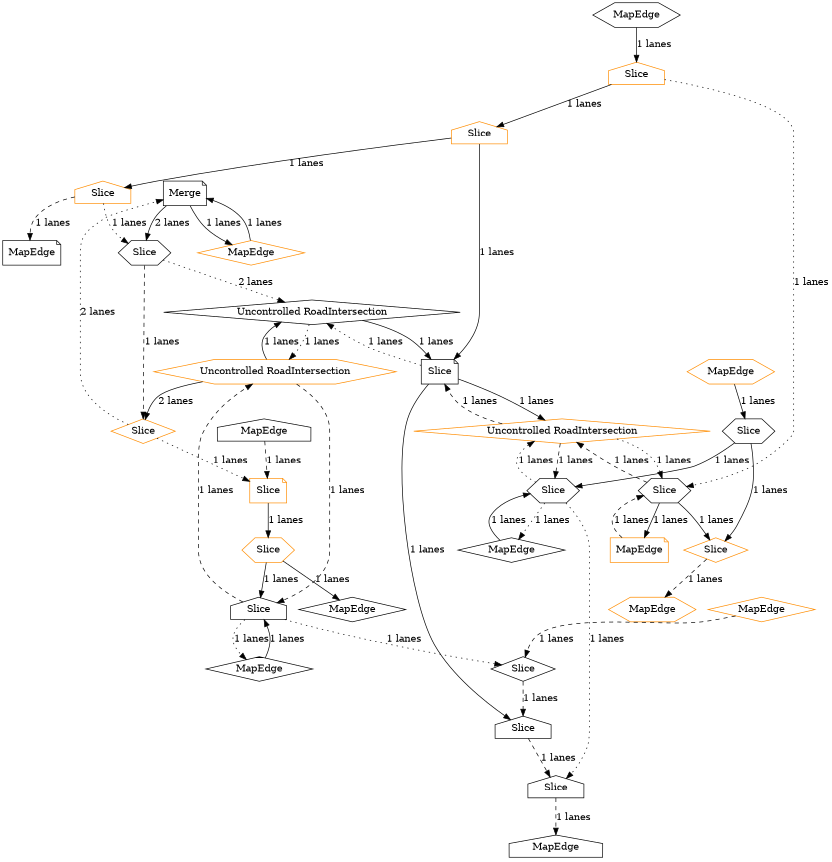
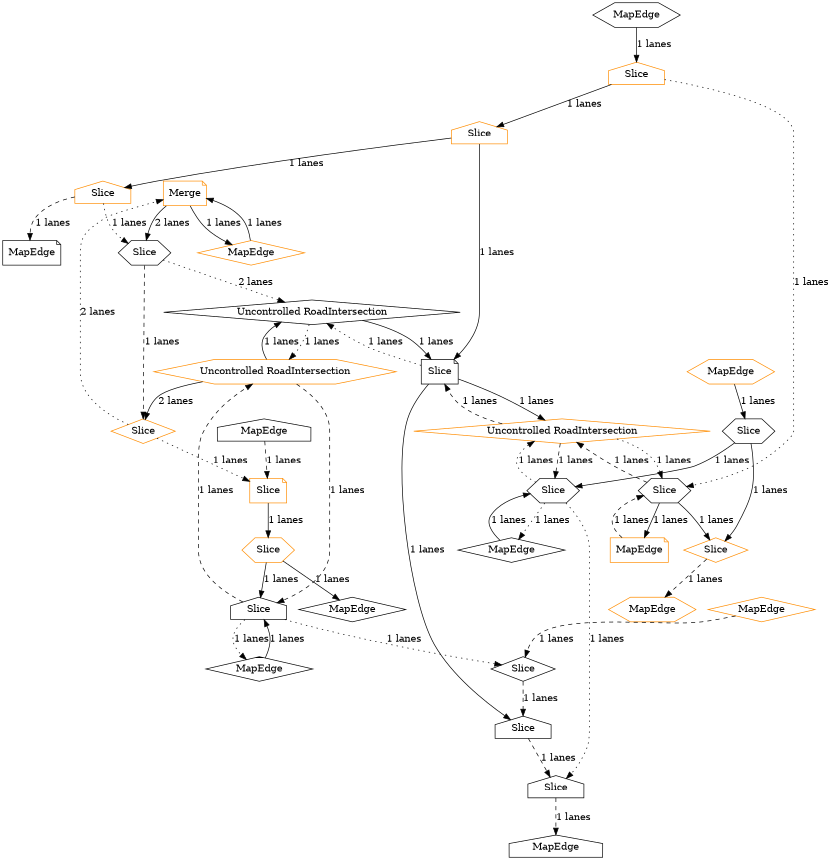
node "Merge": color black -> darkorange
